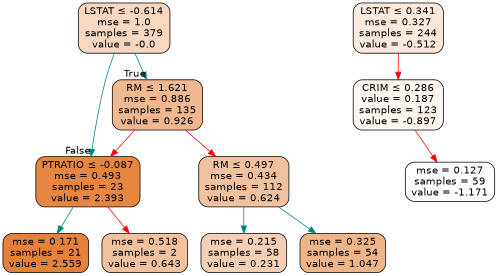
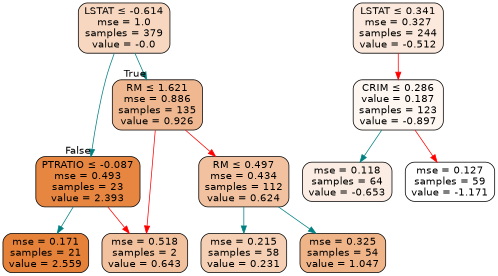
edge "RM ≤ 1.621" -> "PTRATIO ≤ -0.087": now "RM ≤ 1.621" -> "mse = 0.518"
node "mse = 0.118": added
